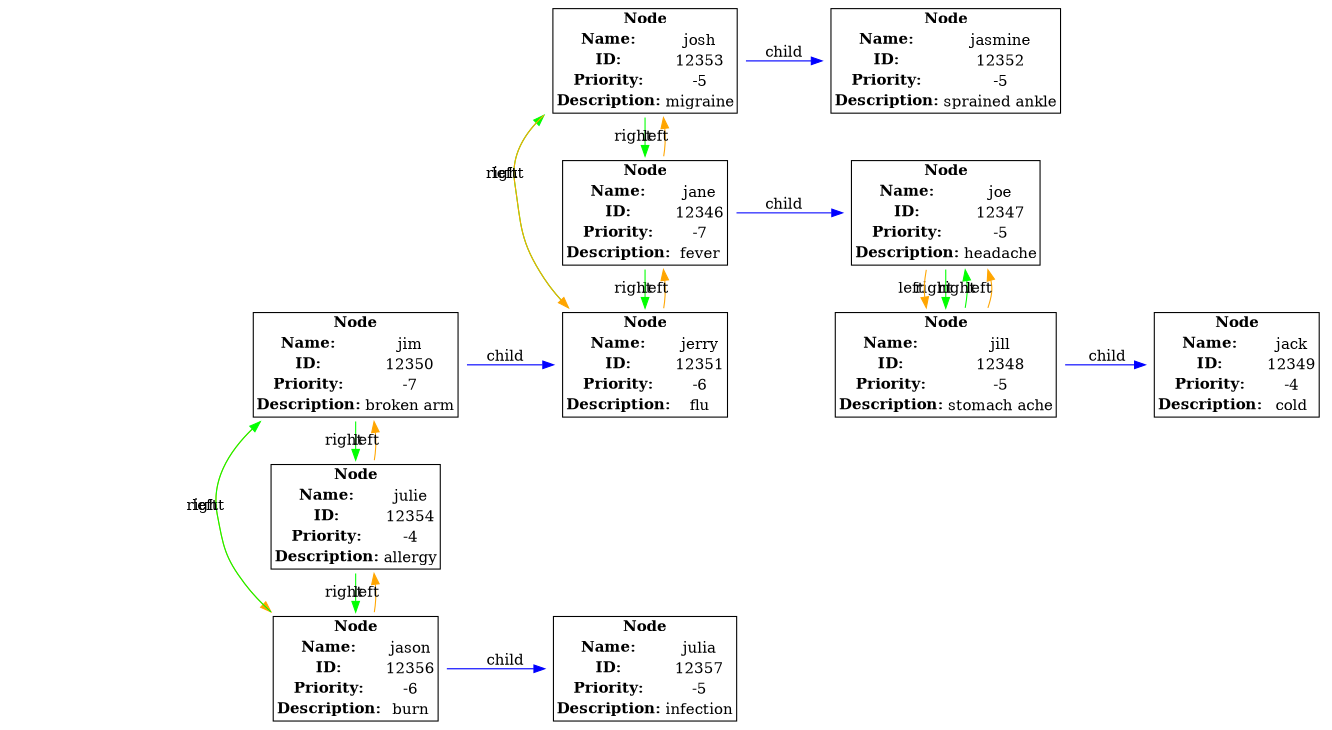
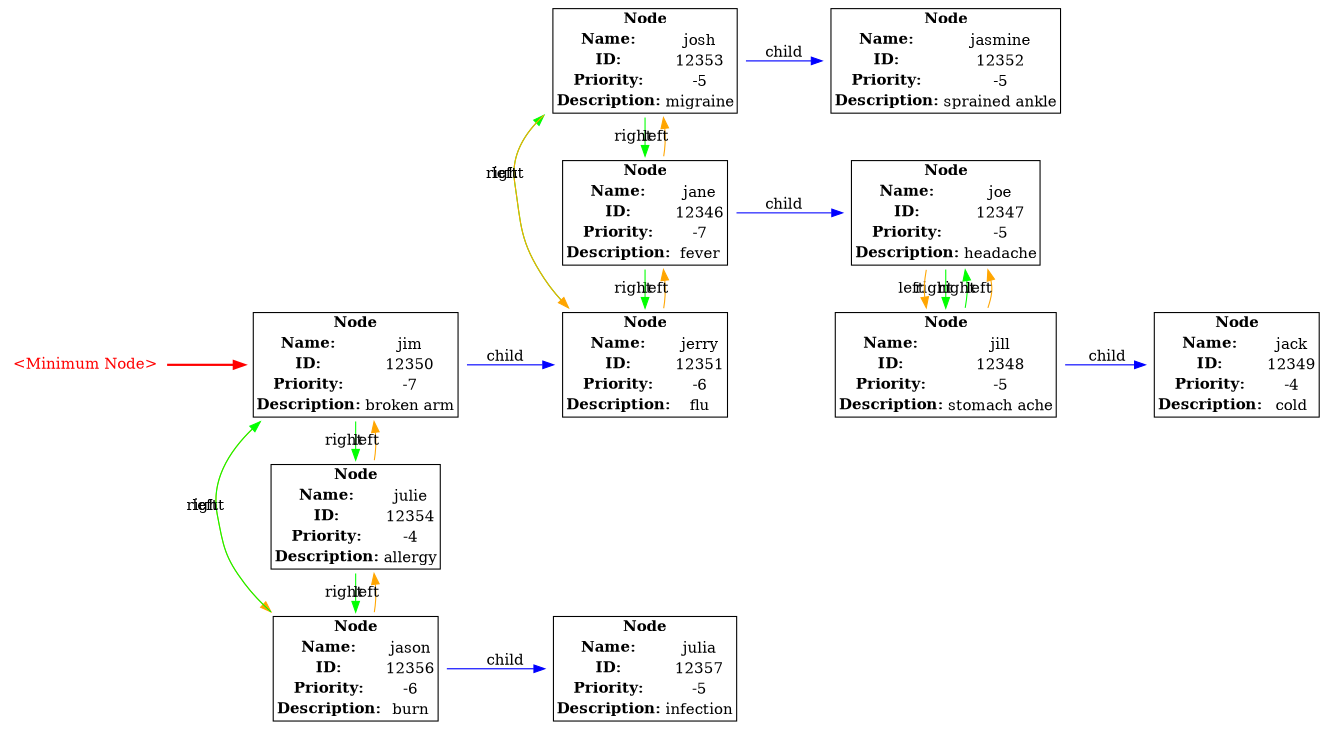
node "<Minimum Node>": added
